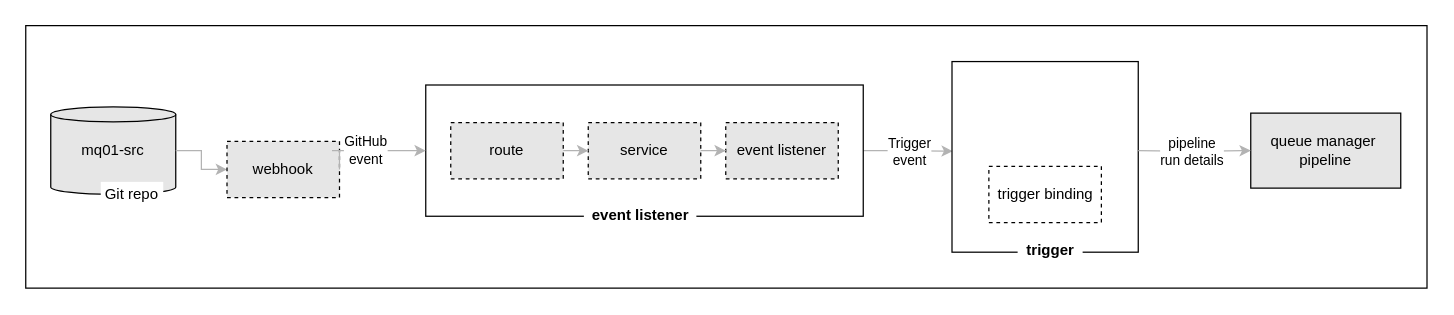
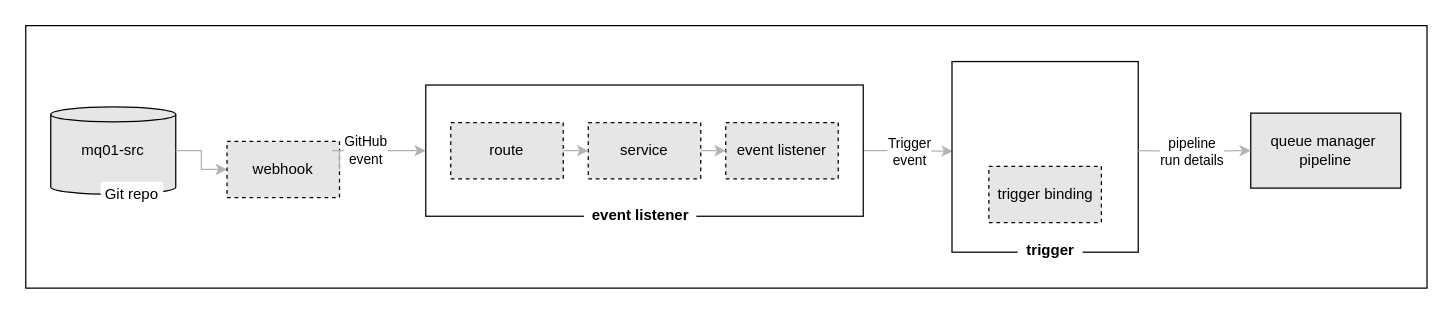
node "trigger binding": fillcolor #ffffff -> #e6e6e6
